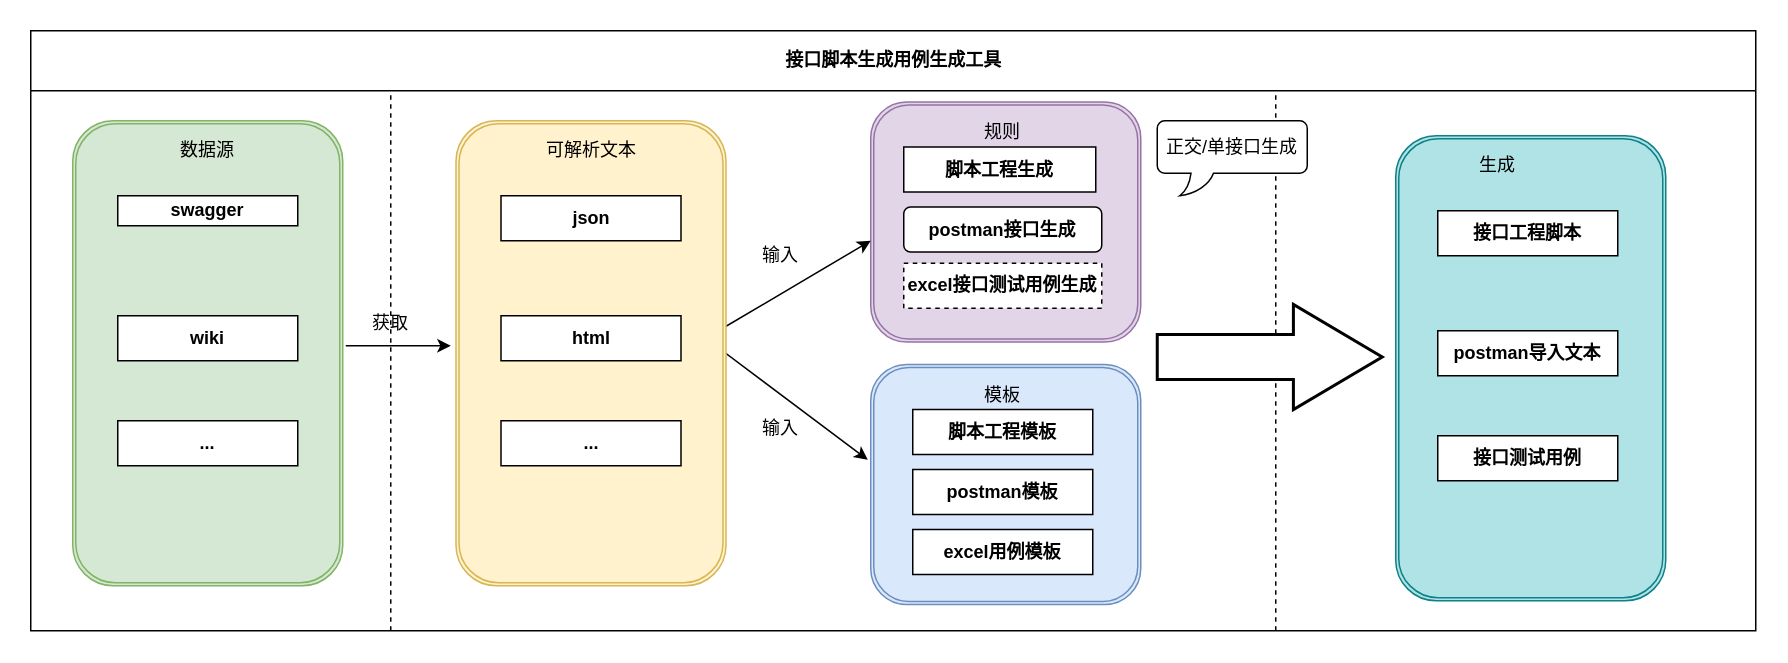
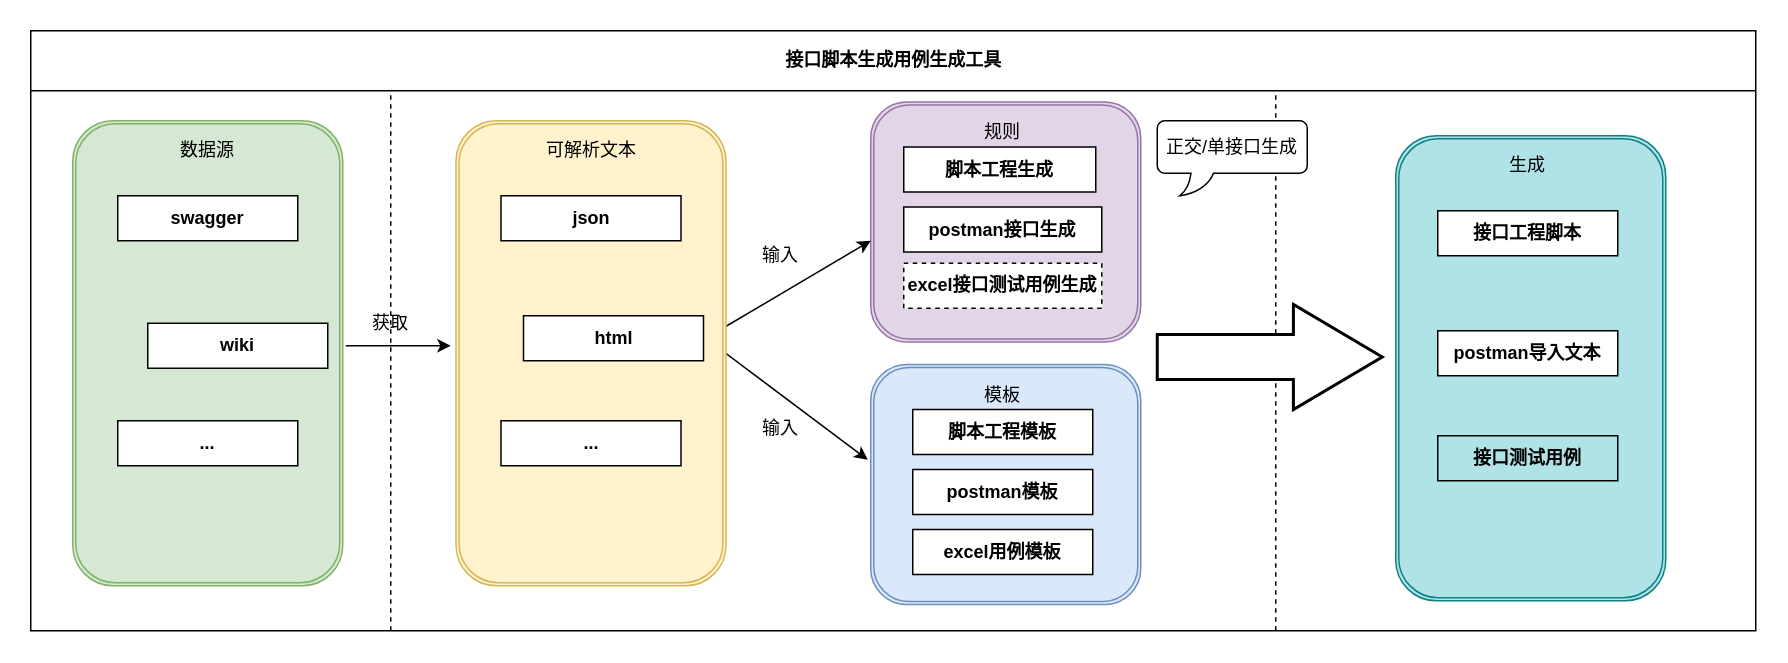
node "生成": moved (1498, 166) -> (1528, 166)
node "swagger": size 180x30 -> 180x45
node "postman接口生成": shape rounded rectangle -> rectangle
node "wiki": moved (208, 338) -> (238, 346)
node "html": moved (591, 338) -> (614, 338)
node "接口测试用例": fillcolor #ffffff -> #b0e3e6
